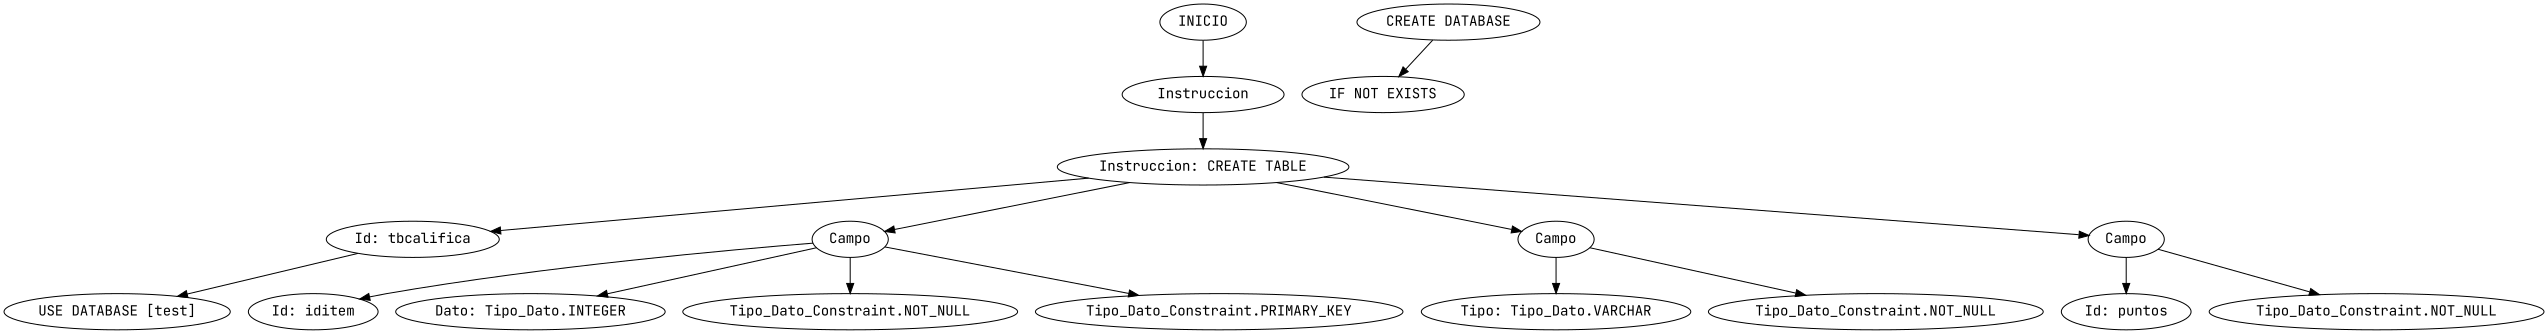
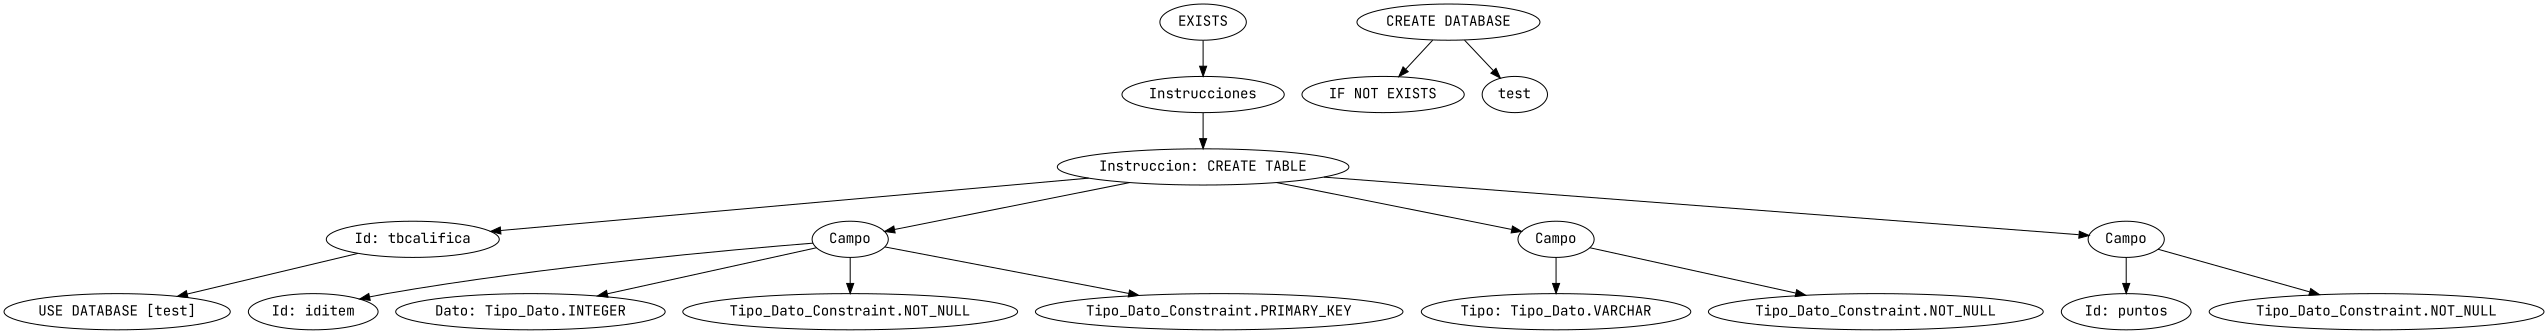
node "INICIO": label "INICIO" -> "EXISTS"
node "Instruccion": label "Instruccion" -> "Instrucciones"
node "test": added
